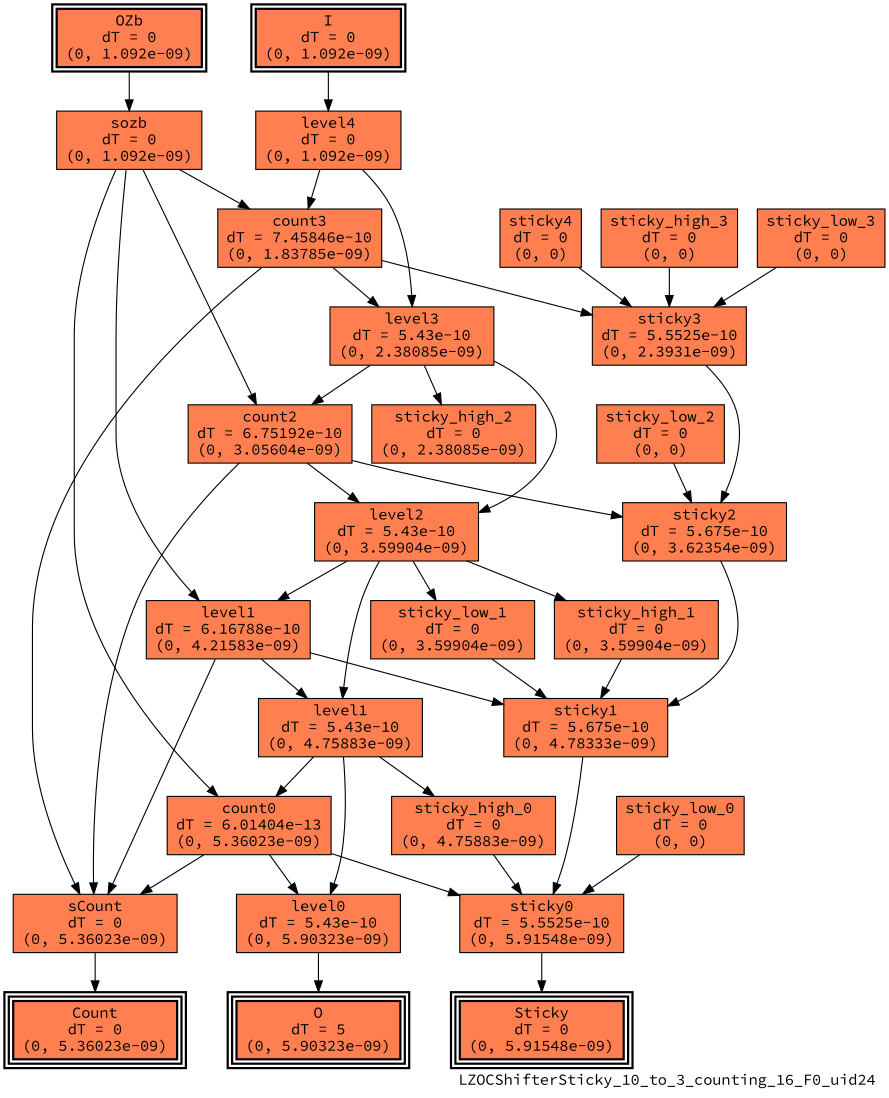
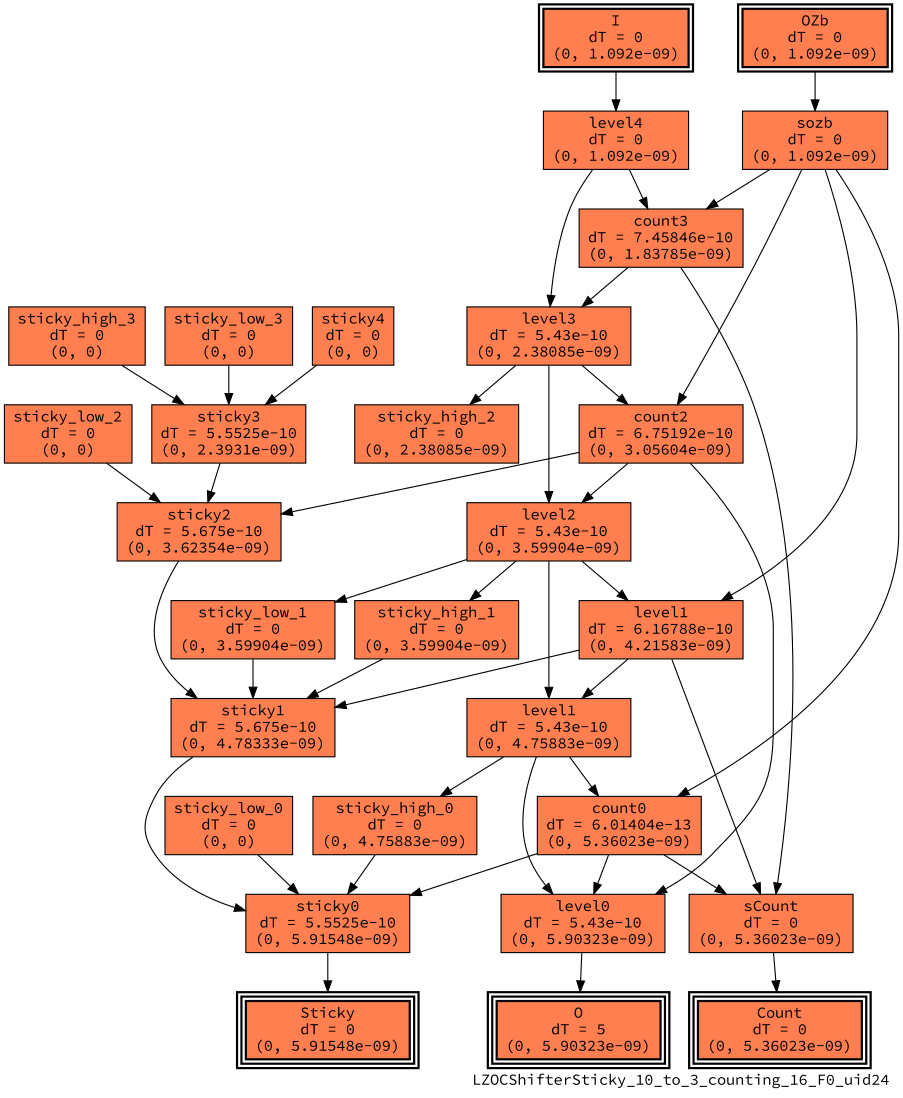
edge "count3 dT = 7.45846e-10 (0, 1.83785e-09)" -> "sticky3 dT = 5.5525e-10 (0, 2.3931e-09)": removed
edge "count2 dT = 6.75192e-10 (0, 3.05604e-09)" -> "sCount dT = 0 (0, 5.36023e-09)": now "count2 dT = 6.75192e-10 (0, 3.05604e-09)" -> "level0 dT = 5.43e-10 (0, 5.90323e-09)"
